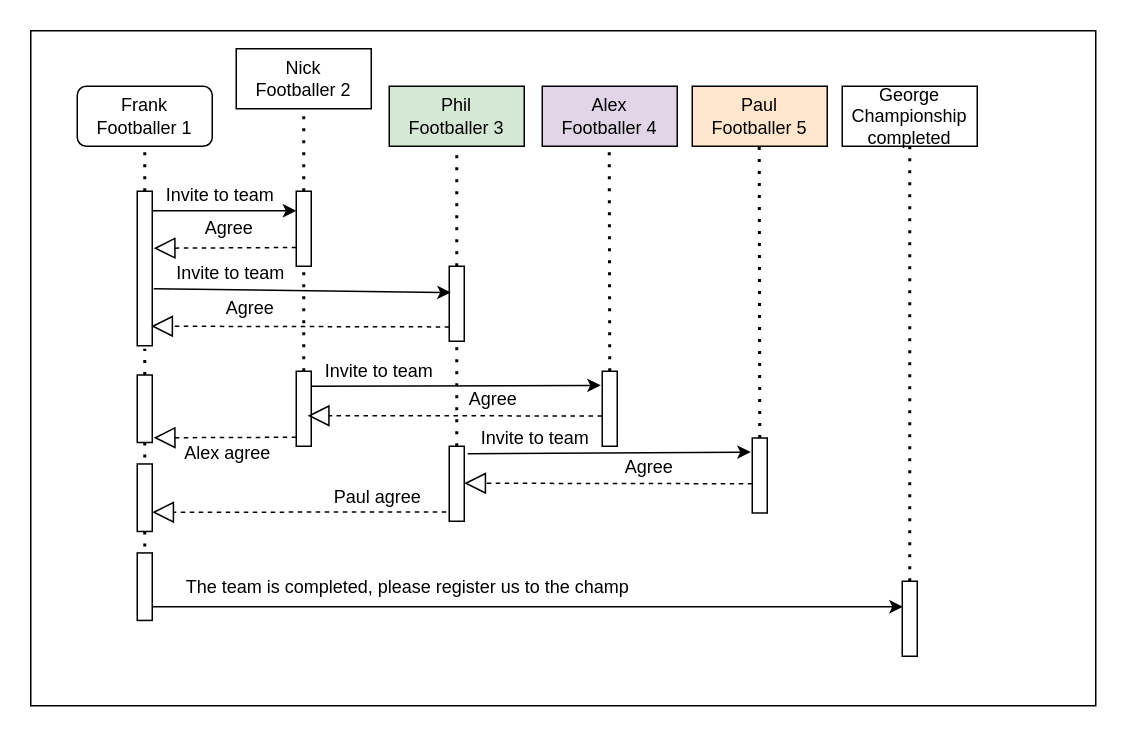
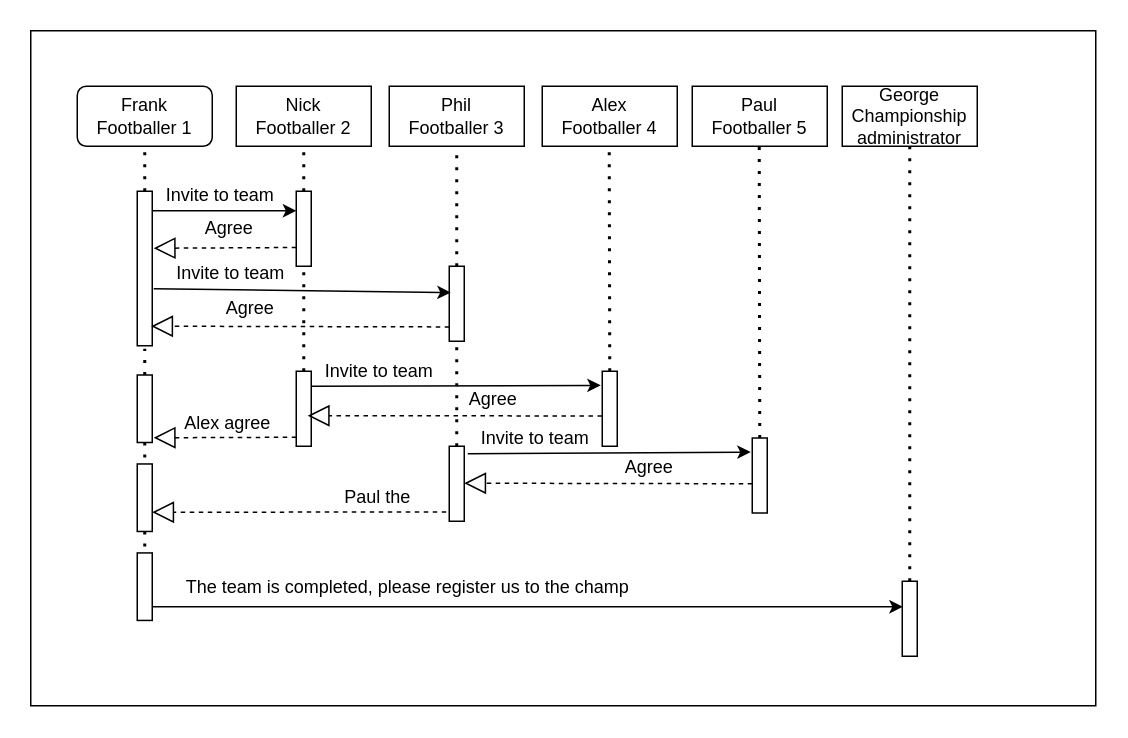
node "Nick Footballer 2": moved (304, 79) -> (304, 116)
node "Phil Footballer 3": fillcolor #d5e8d4 -> #ffffff
node "Alex Footballer 4": fillcolor #e1d5e7 -> #ffffff
node "Paul Footballer 5": fillcolor #ffe6cc -> #ffffff
node "George Championship completed": label "George Championship completed" -> "George Championship administrator"
node "Alex agree": moved (227, 453) -> (227, 423)
node "Paul agree": label "Paul agree" -> "Paul the"
